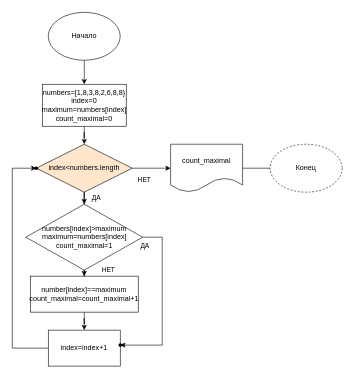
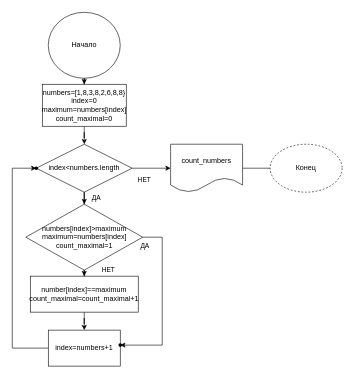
node "Начало": size 72x48 -> 72x66
node "count_maximal": label "count_maximal" -> "count_numbers"
node "index<numbers.length": fillcolor #ffe6cc -> #ffffff
node "index=index+1": label "index=index+1" -> "index=numbers+1"
